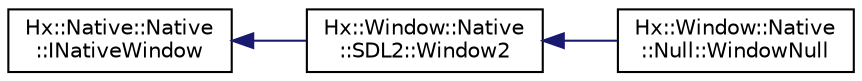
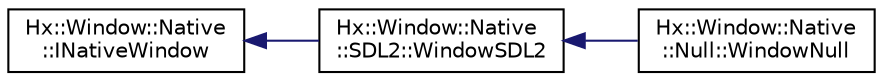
node "Hx::Native::Native ::INativeWindow": label "Hx::Native::Native ::INativeWindow" -> "Hx::Window::Native ::INativeWindow"
node "Hx::Window::Native ::SDL2::Window2": label "Hx::Window::Native ::SDL2::Window2" -> "Hx::Window::Native ::SDL2::WindowSDL2"
